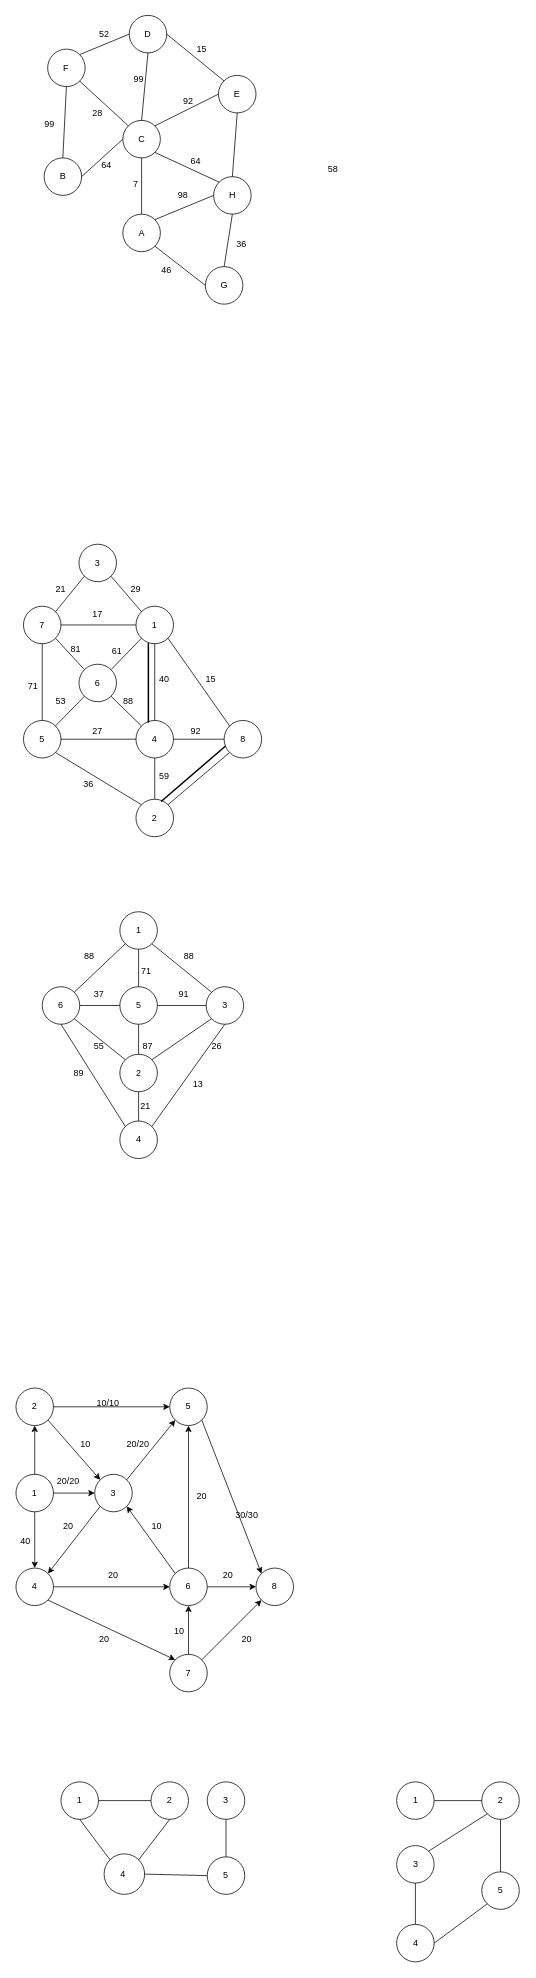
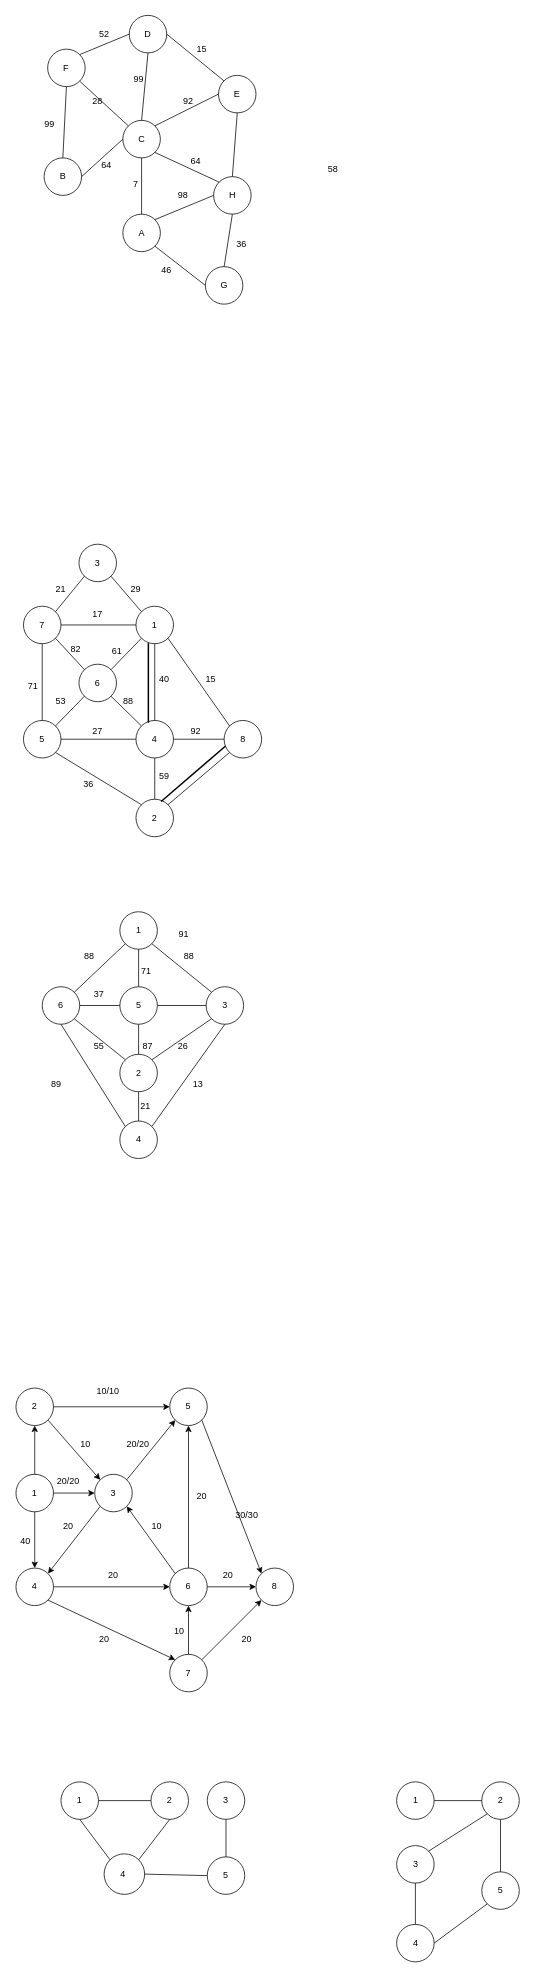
node "28": moved (98, 113) -> (98, 102)
node "81": label "81" -> "82"
node "91": moved (183, 994) -> (183, 934)
node "26": moved (216, 1047) -> (183, 1047)
node "89": moved (79, 1073) -> (56, 1084)
node "10/10": moved (108, 1403) -> (108, 1392)
